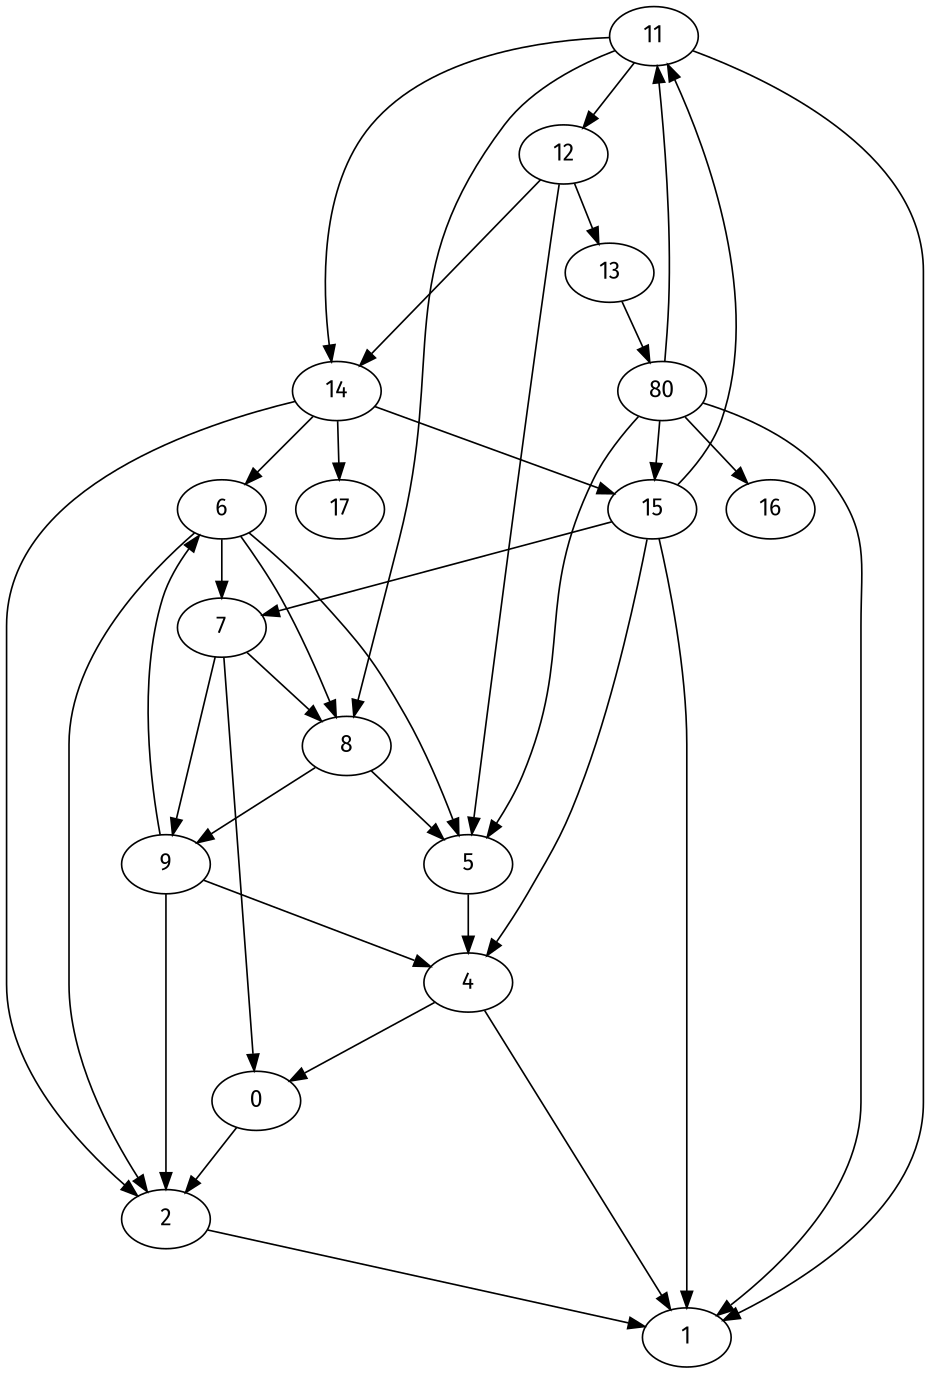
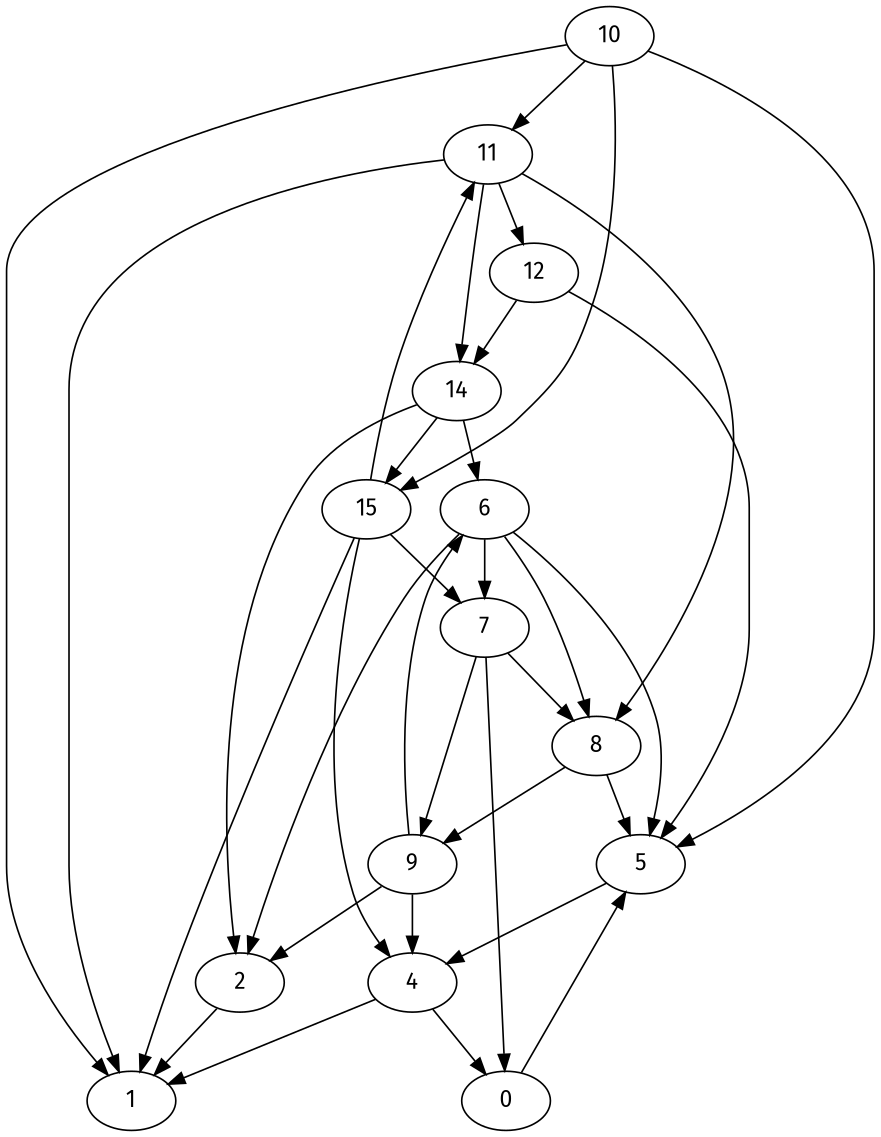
node "13": removed
node "80": label "80" -> "10"
node "17": removed
node "16": removed
edge "0" -> "2": now "0" -> "5"
